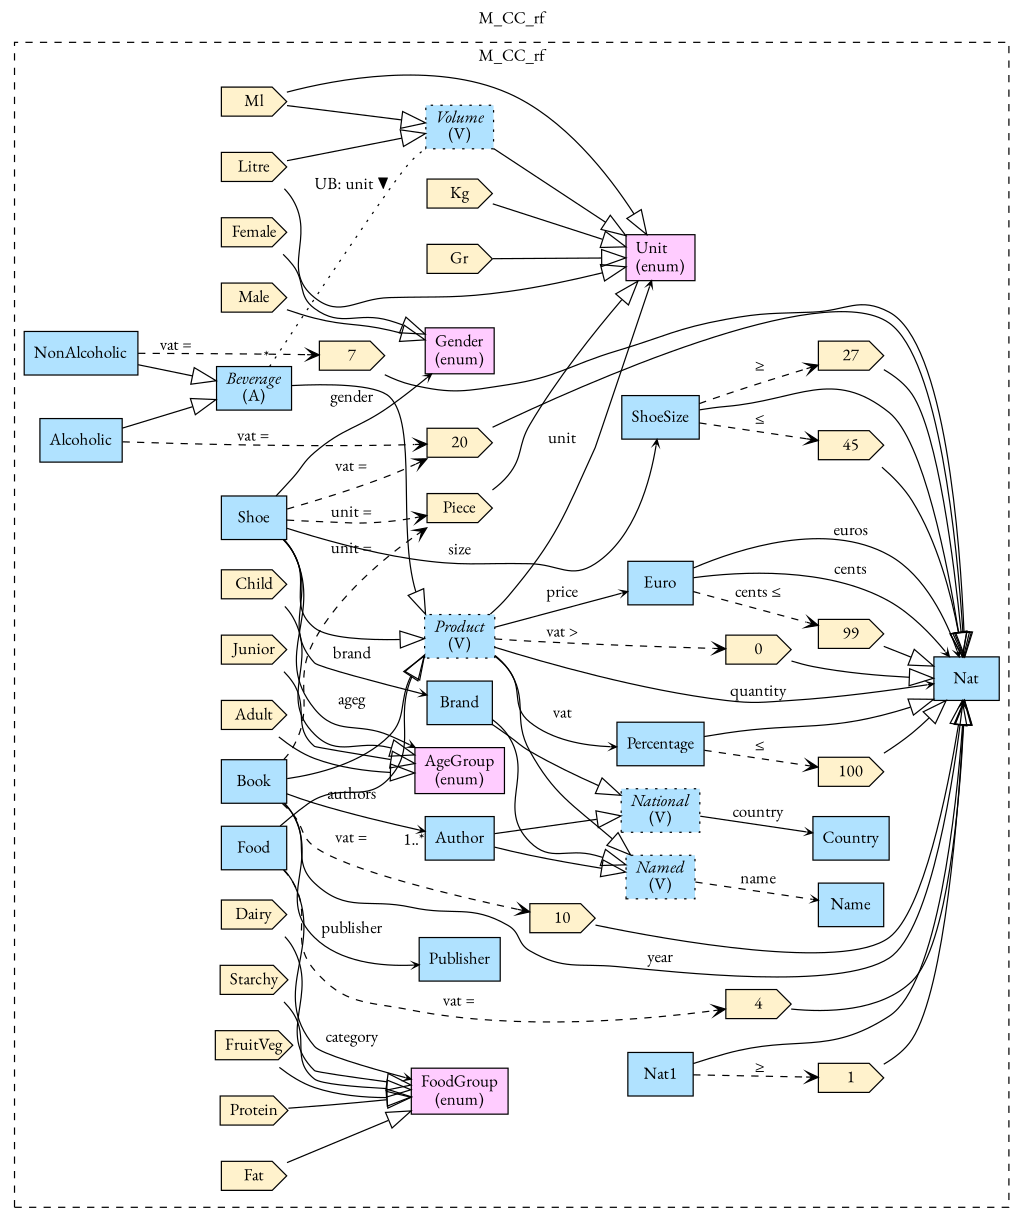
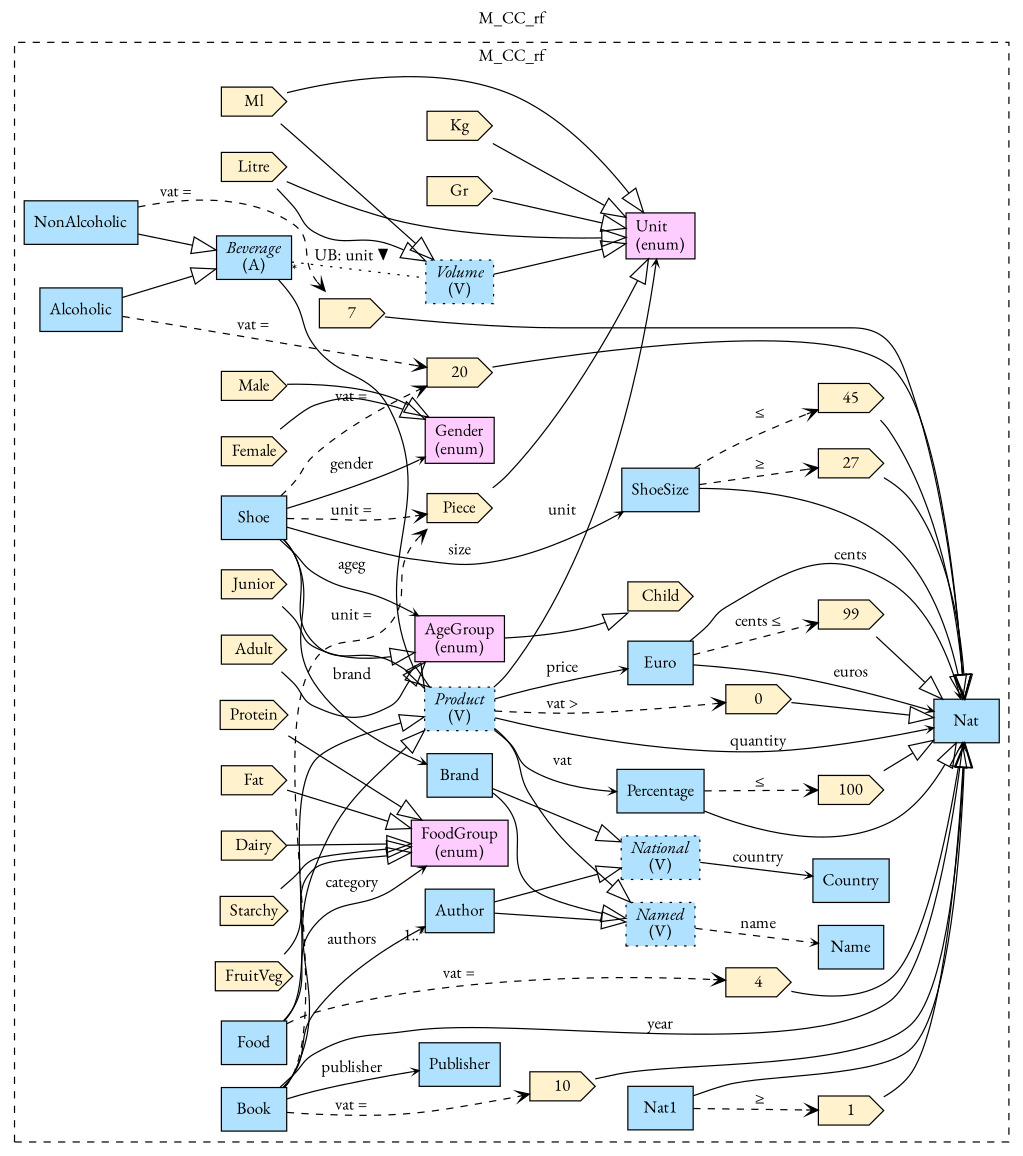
edge "Child" -> "AgeGroup (enum)": reversed
